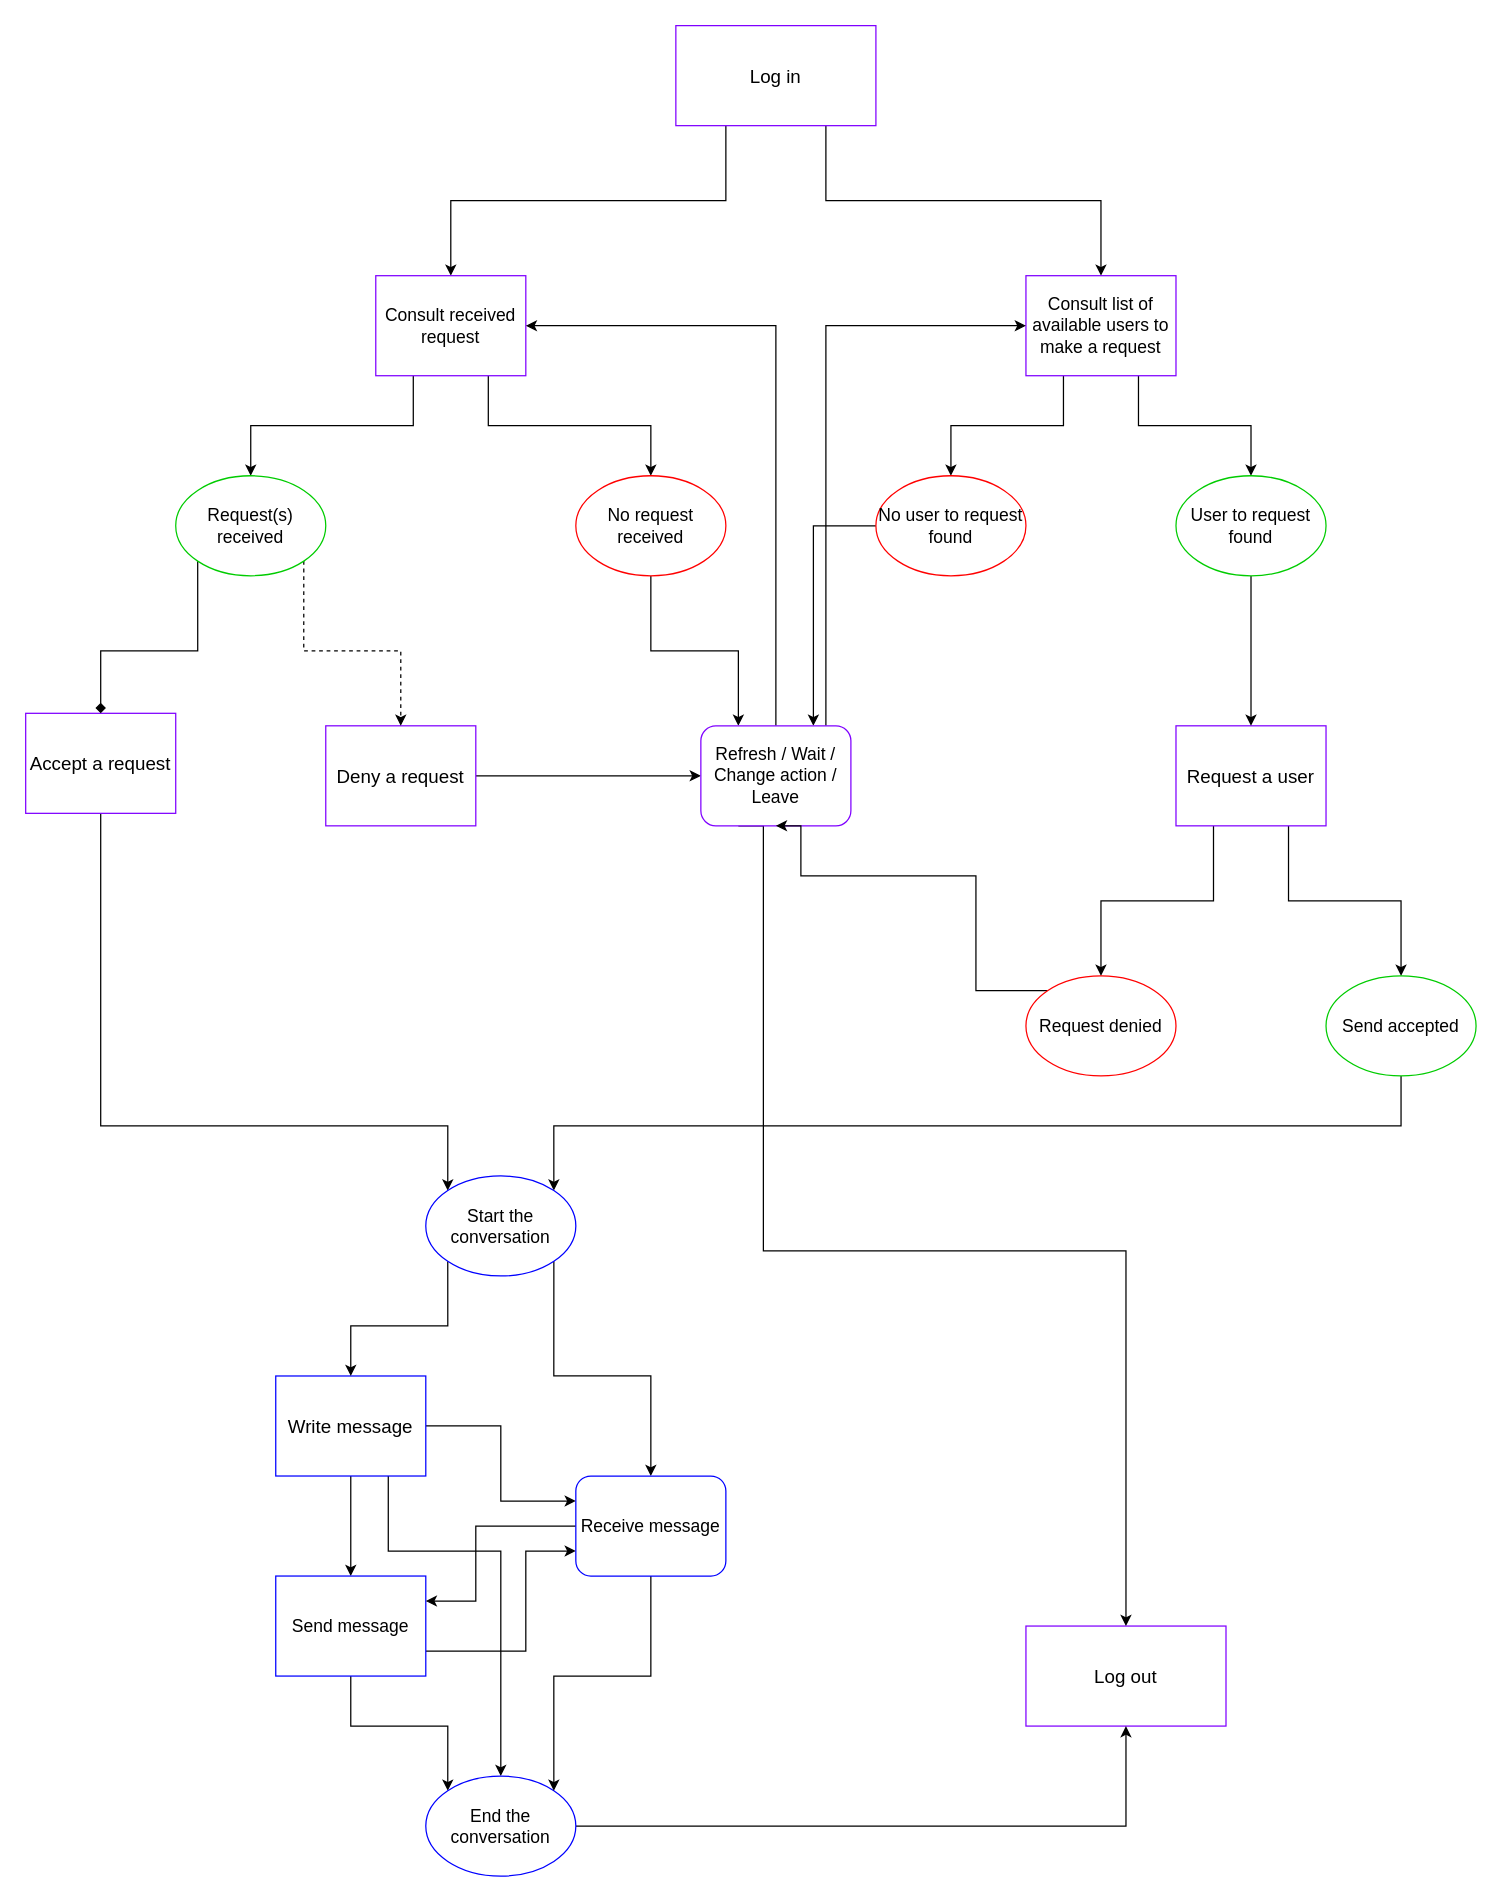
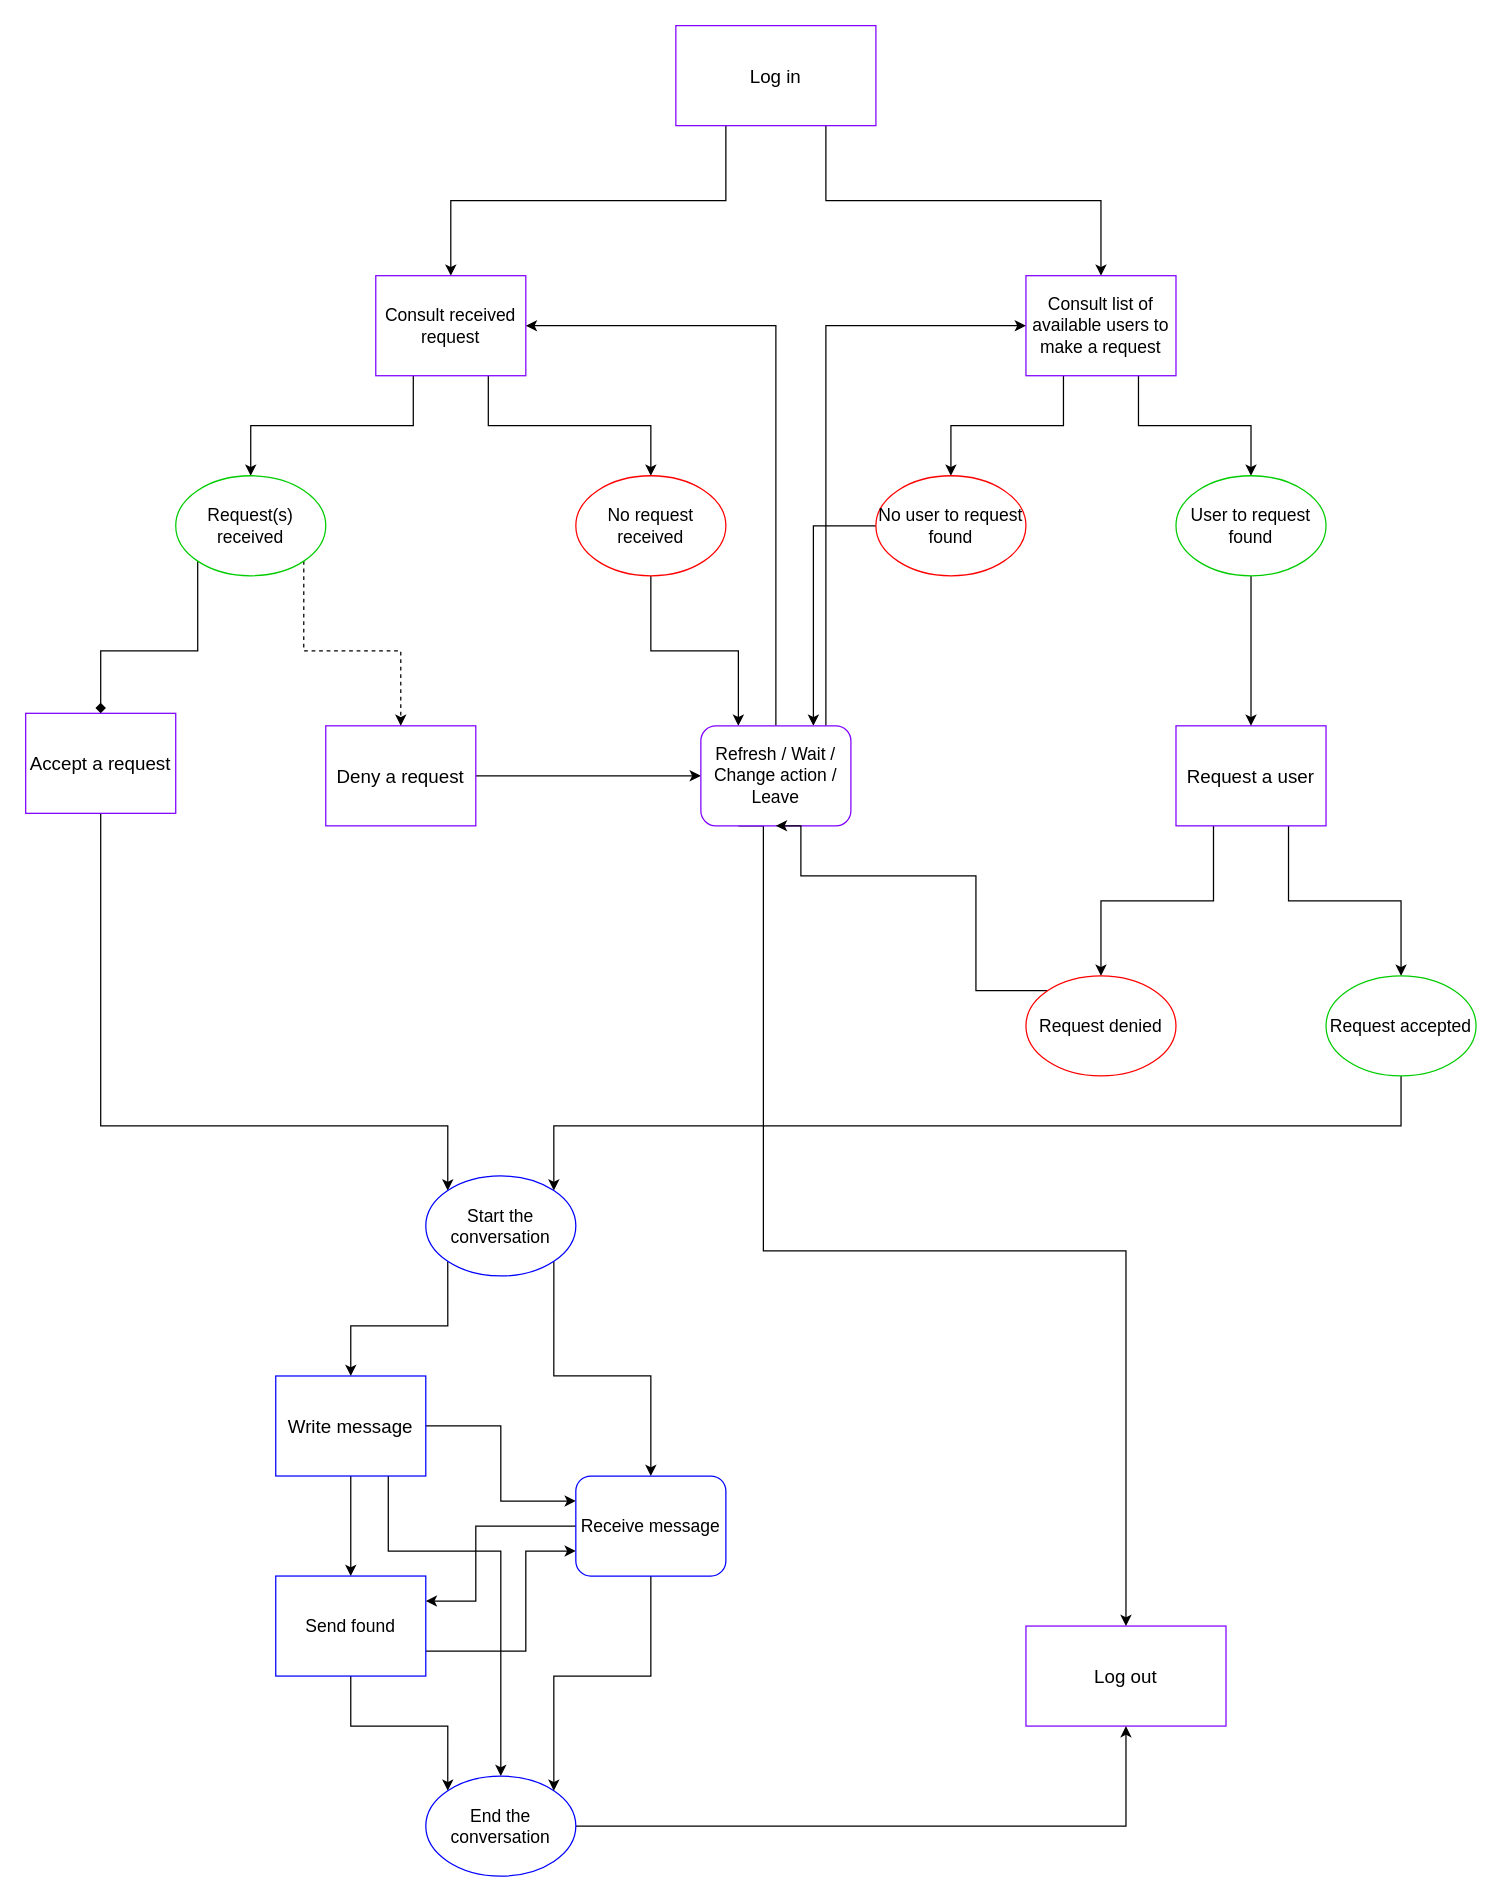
node "Send accepted": label "Send accepted" -> "Request accepted"
node "Send message": label "Send message" -> "Send found"
